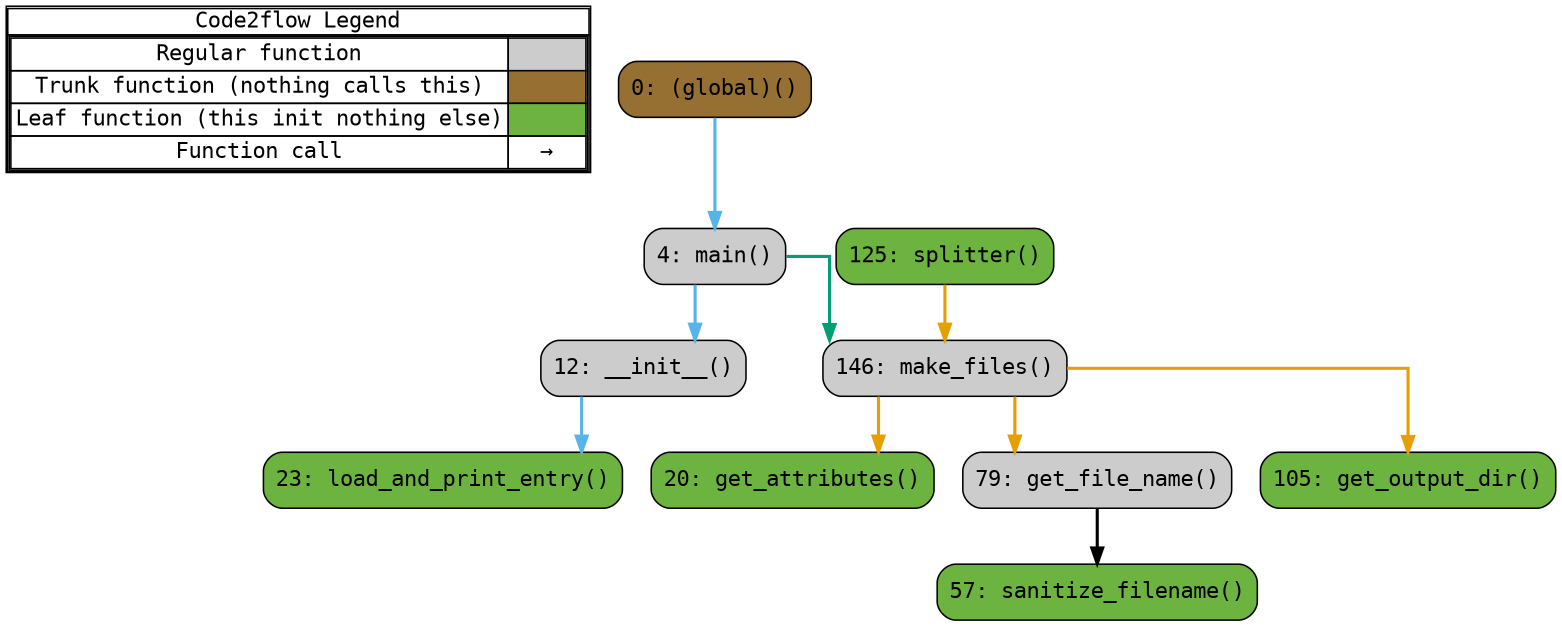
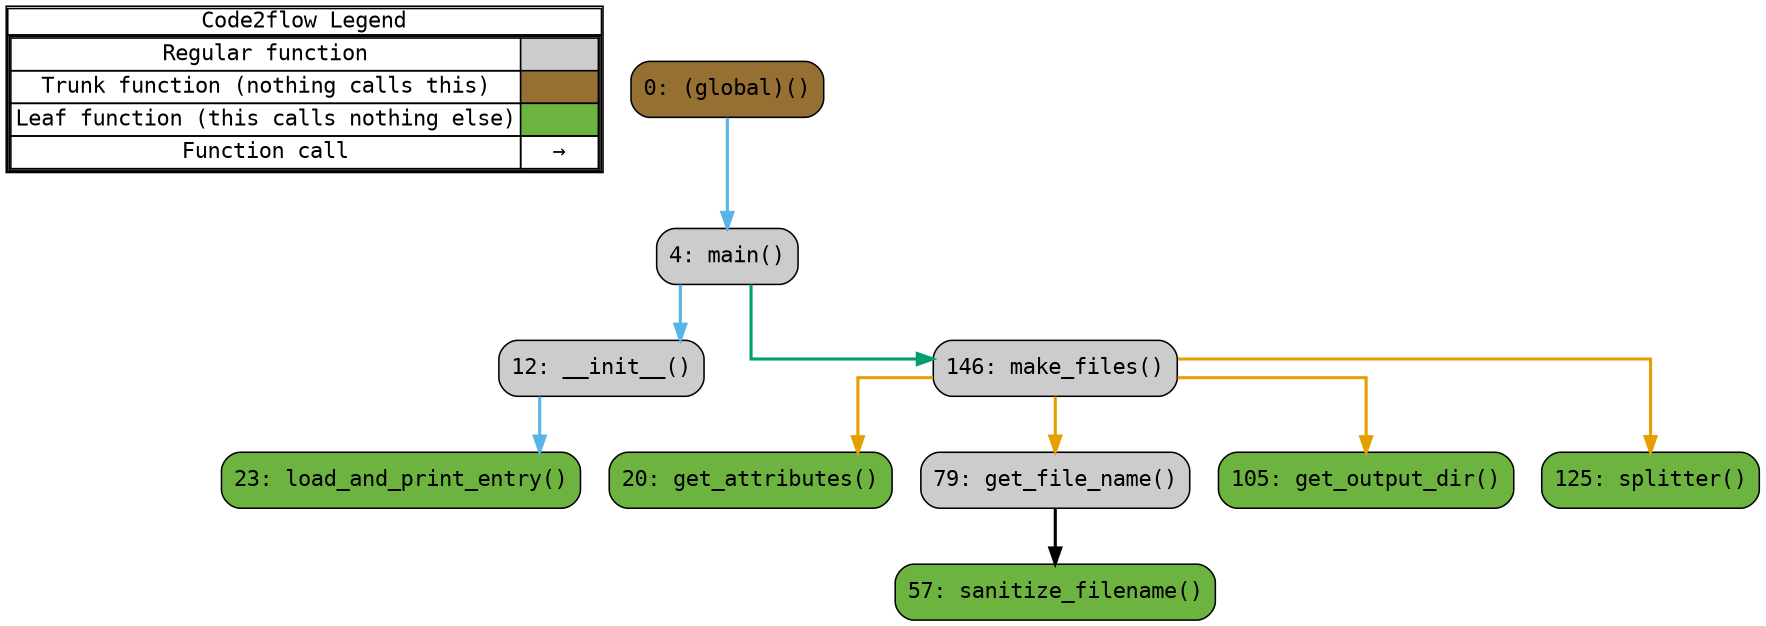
node "Code2flow Legend": text "Leaf function (this init nothing else)" -> "Leaf function (this calls nothing else)"
edge "125: splitter()" -> "146: make_files()": reversed
